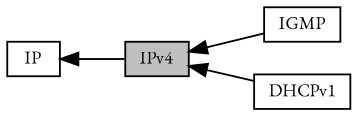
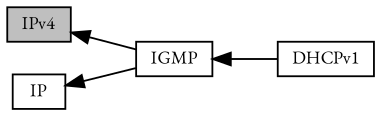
edge "IPv4" -> "IP": now "IGMP" -> "IP"
edge "DHCPv1" -> "IPv4": now "DHCPv1" -> "IGMP"
